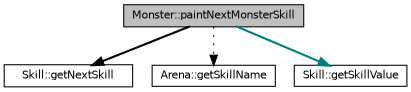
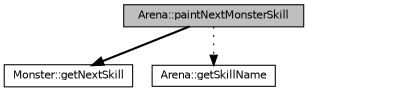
node "Monster::paintNextMonsterSkill": label "Monster::paintNextMonsterSkill" -> "Arena::paintNextMonsterSkill"
node "Skill::getNextSkill": label "Skill::getNextSkill" -> "Monster::getNextSkill"
node "Skill::getSkillValue": removed
